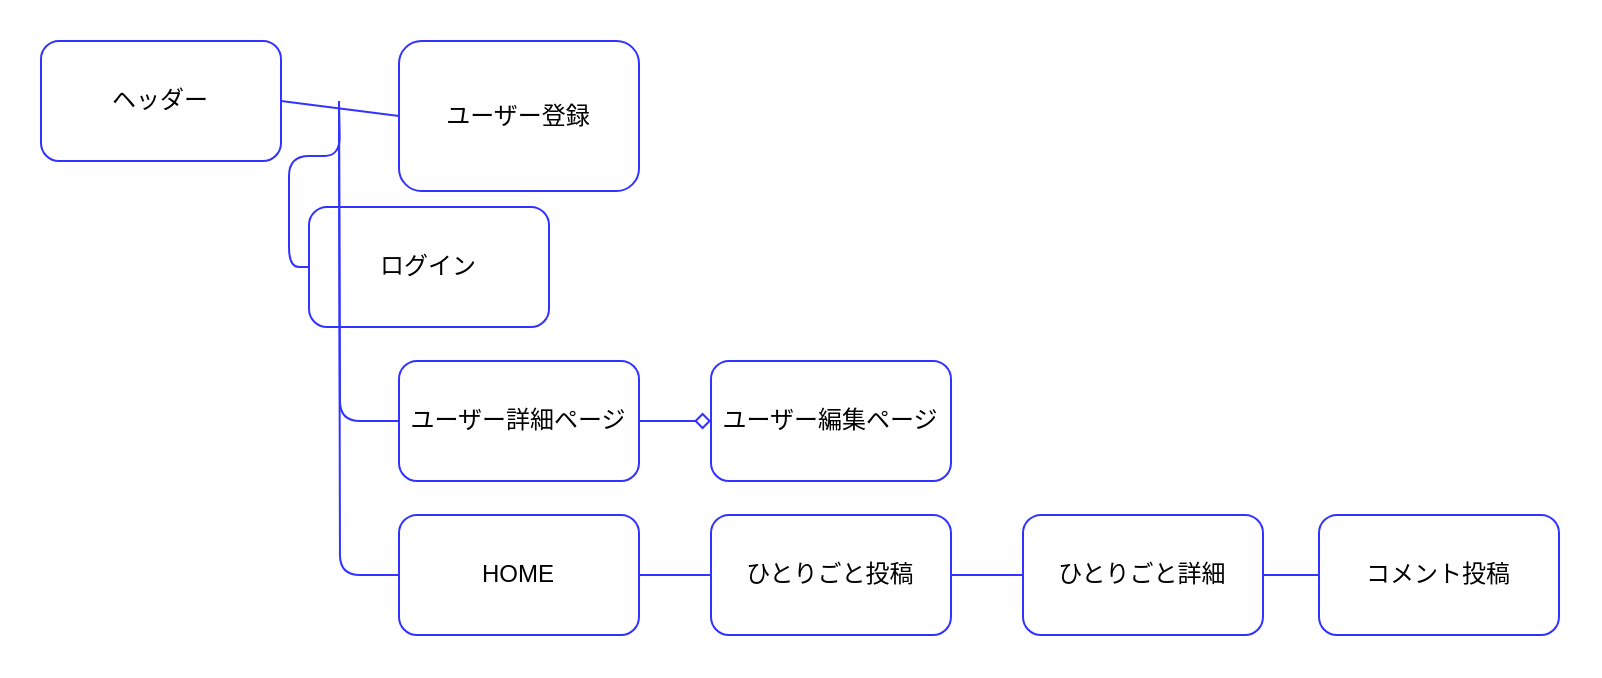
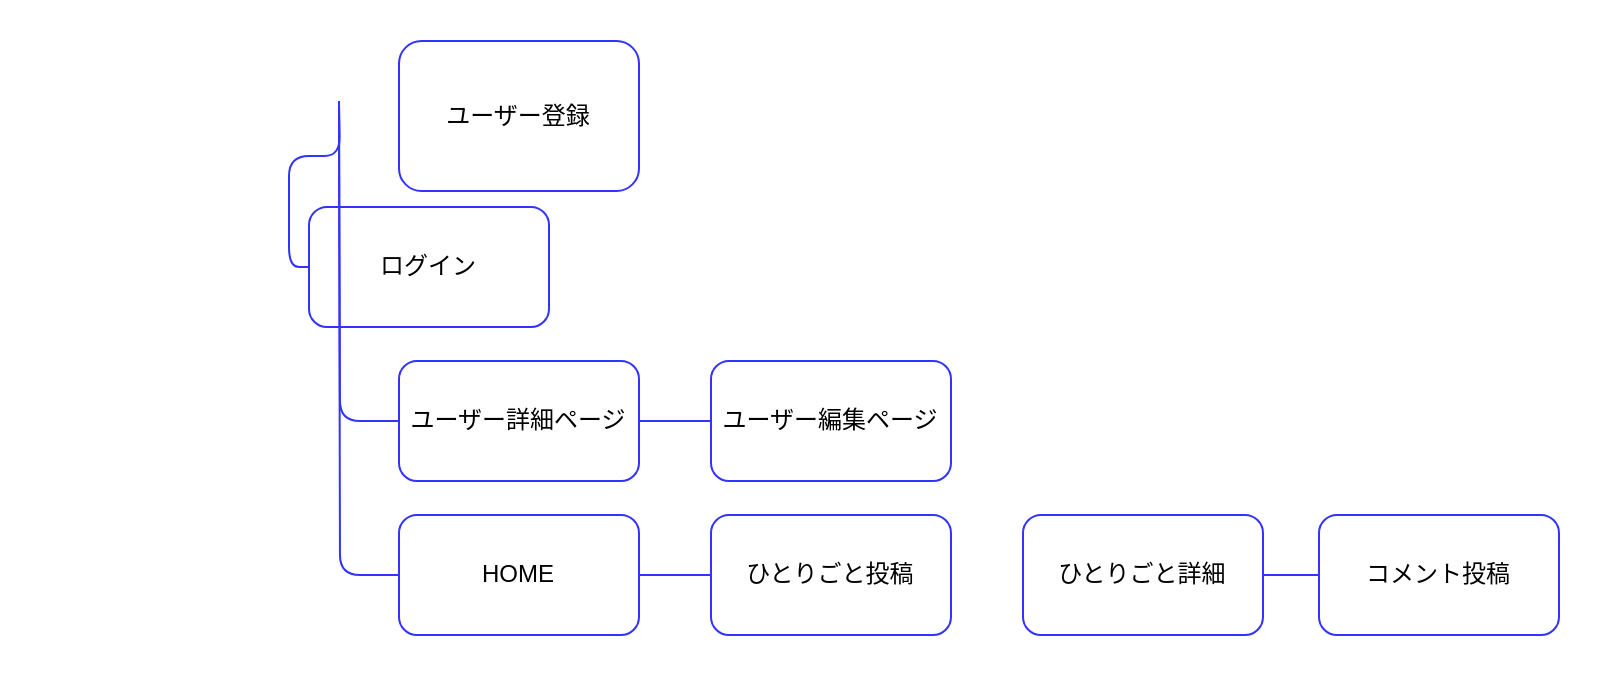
node "ヘッダー": removed
edge "ヘッダー" -- "ユーザー登録": removed
edge "ユーザー詳細ページ" -> "ユーザー編集ページ": arrowhead diamond -> none
edge "ひとりごと投稿" -- "ひとりごと詳細": removed
